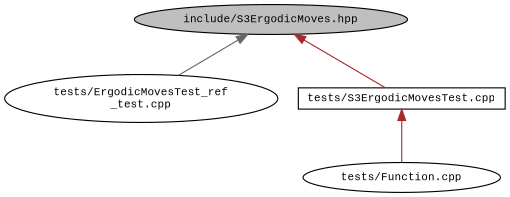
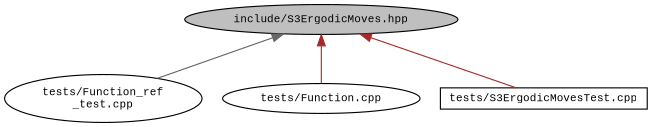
node "tests/ErgodicMovesTest_ref _test.cpp": label "tests/ErgodicMovesTest_ref _test.cpp" -> "tests/Function_ref _test.cpp"
edge "tests/Function.cpp" -> "tests/S3ErgodicMovesTest.cpp": now "tests/Function.cpp" -> "include/S3ErgodicMoves.hpp"
